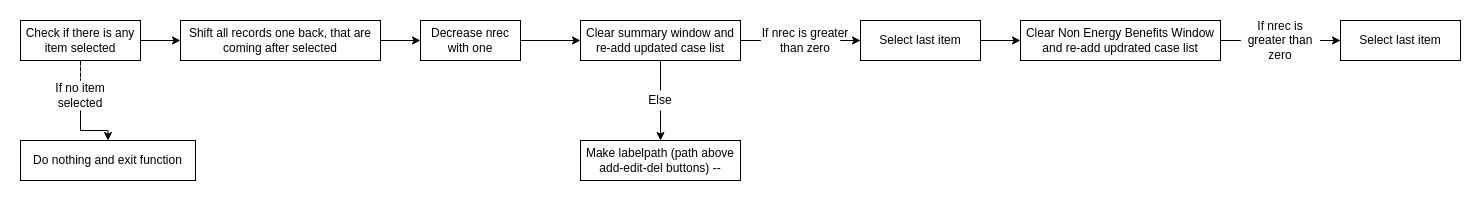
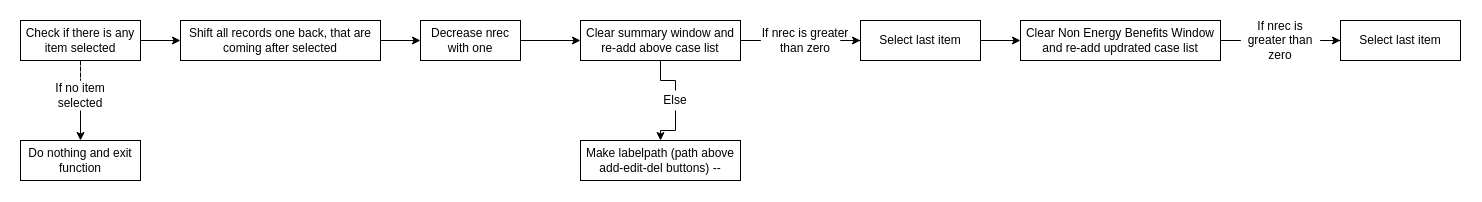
node "Clear summary window and re-add updated case list": label "Clear summary window and re-add updated case list" -> "Clear summary window and re-add above case list"
node "Else": moved (661, 101) -> (676, 101)
node "Do nothing and exit function": size 175x40 -> 120x40
